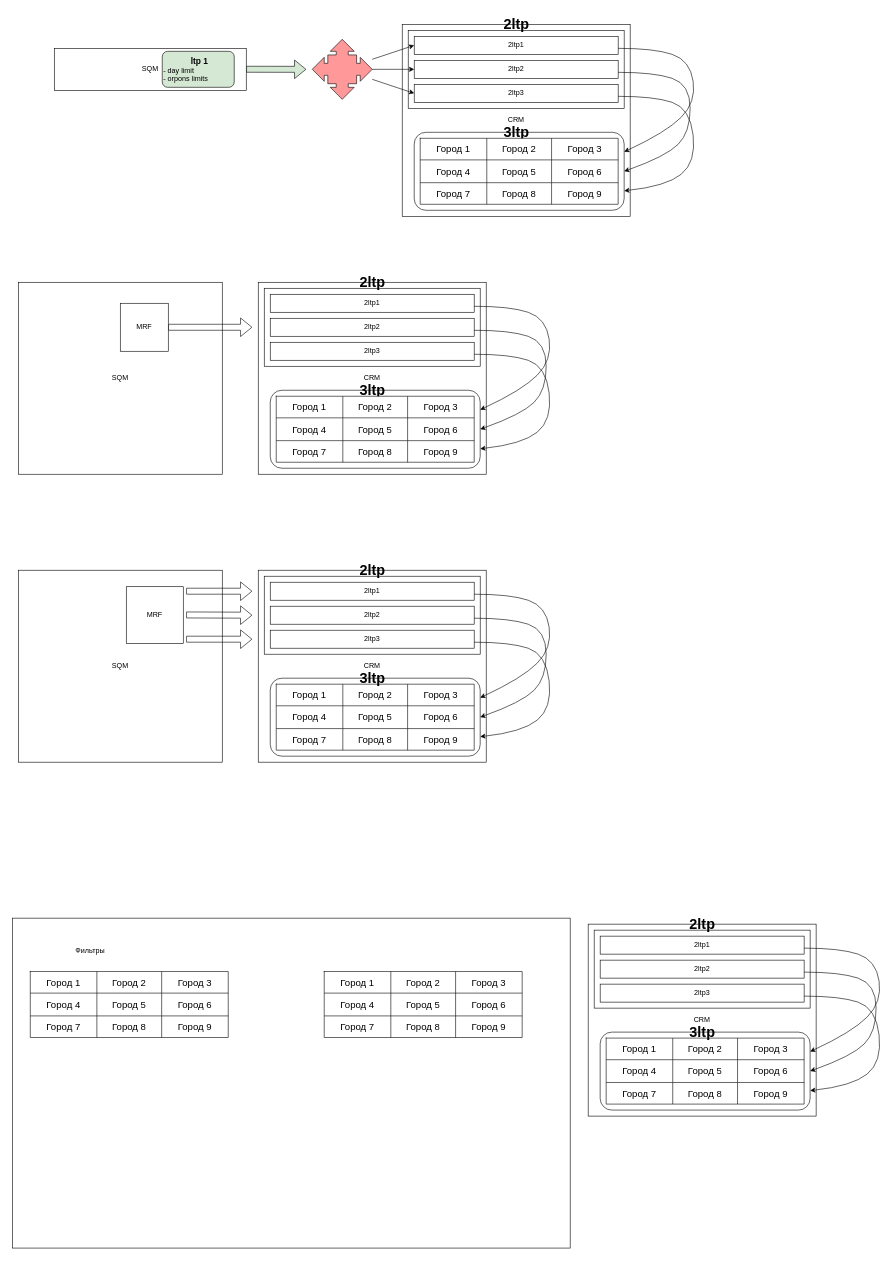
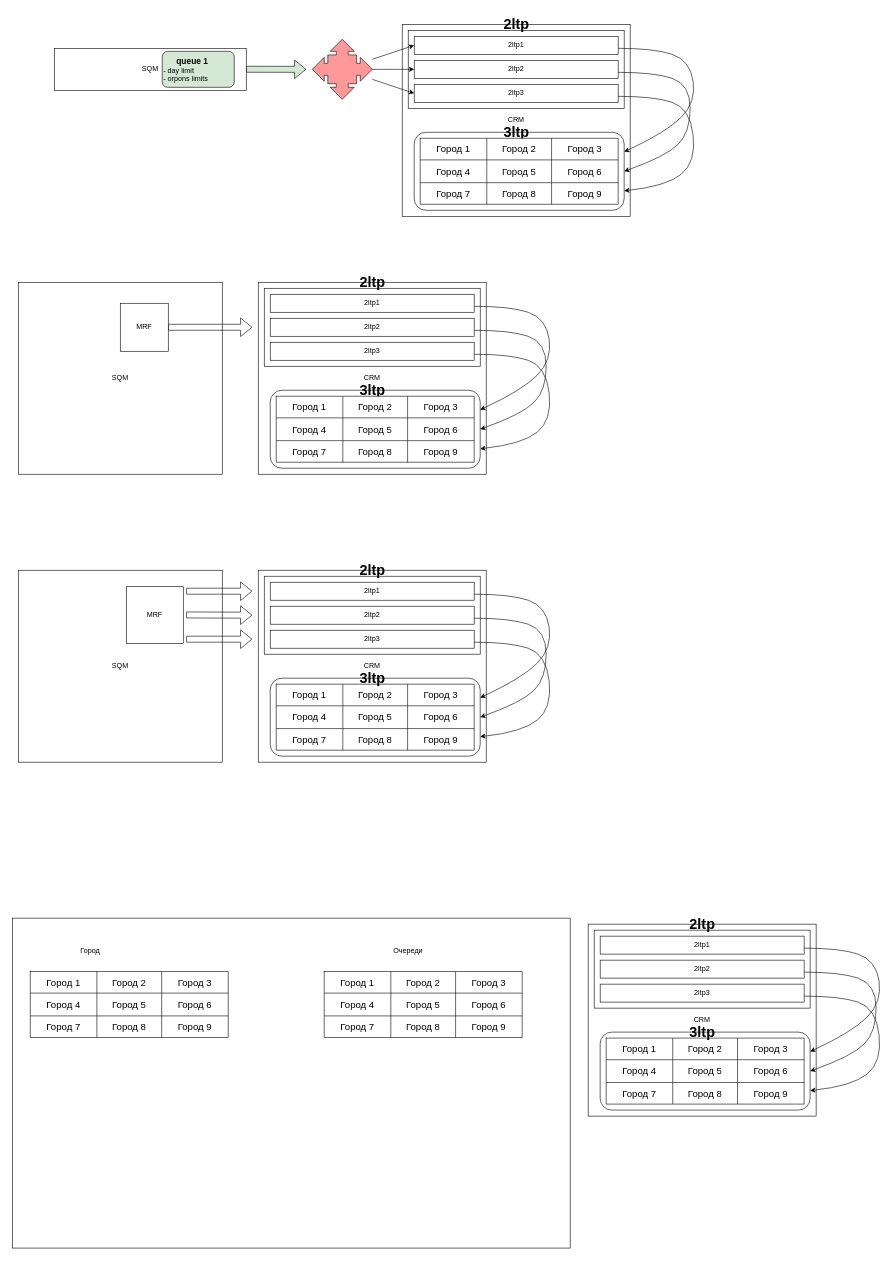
node "ltp 1 - day limit - orpons limits": label "ltp 1 - day limit - orpons limits" -> "queue 1 - day limit - orpons limits"
node "Фильтры": label "Фильтры" -> "Город"
node "Очереди": added
